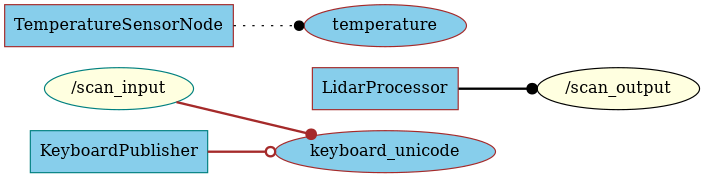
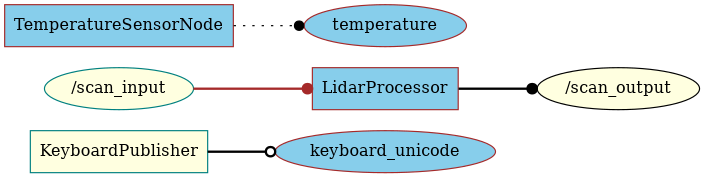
edge "/scan_input" -> "keyboard_unicode": now "/scan_input" -> "LidarProcessor"
node "KeyboardPublisher": fillcolor skyblue -> lightyellow
edge "KeyboardPublisher" -> "keyboard_unicode": color brown -> black
